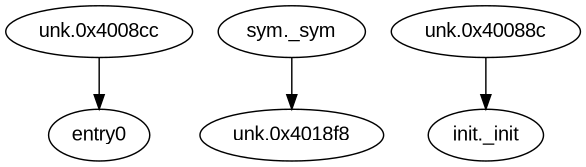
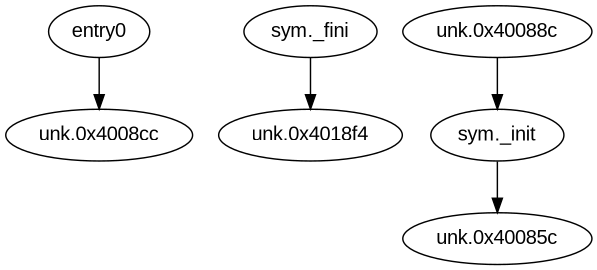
node "sym._sym": label "sym._sym" -> "sym._fini"
edge "unk.0x4008cc" -> "entry0": reversed
node "unk.0x4018f8": label "unk.0x4018f8" -> "unk.0x4018f4"
node "init._init": label "init._init" -> "sym._init"
node "unk.0x40085c": added
